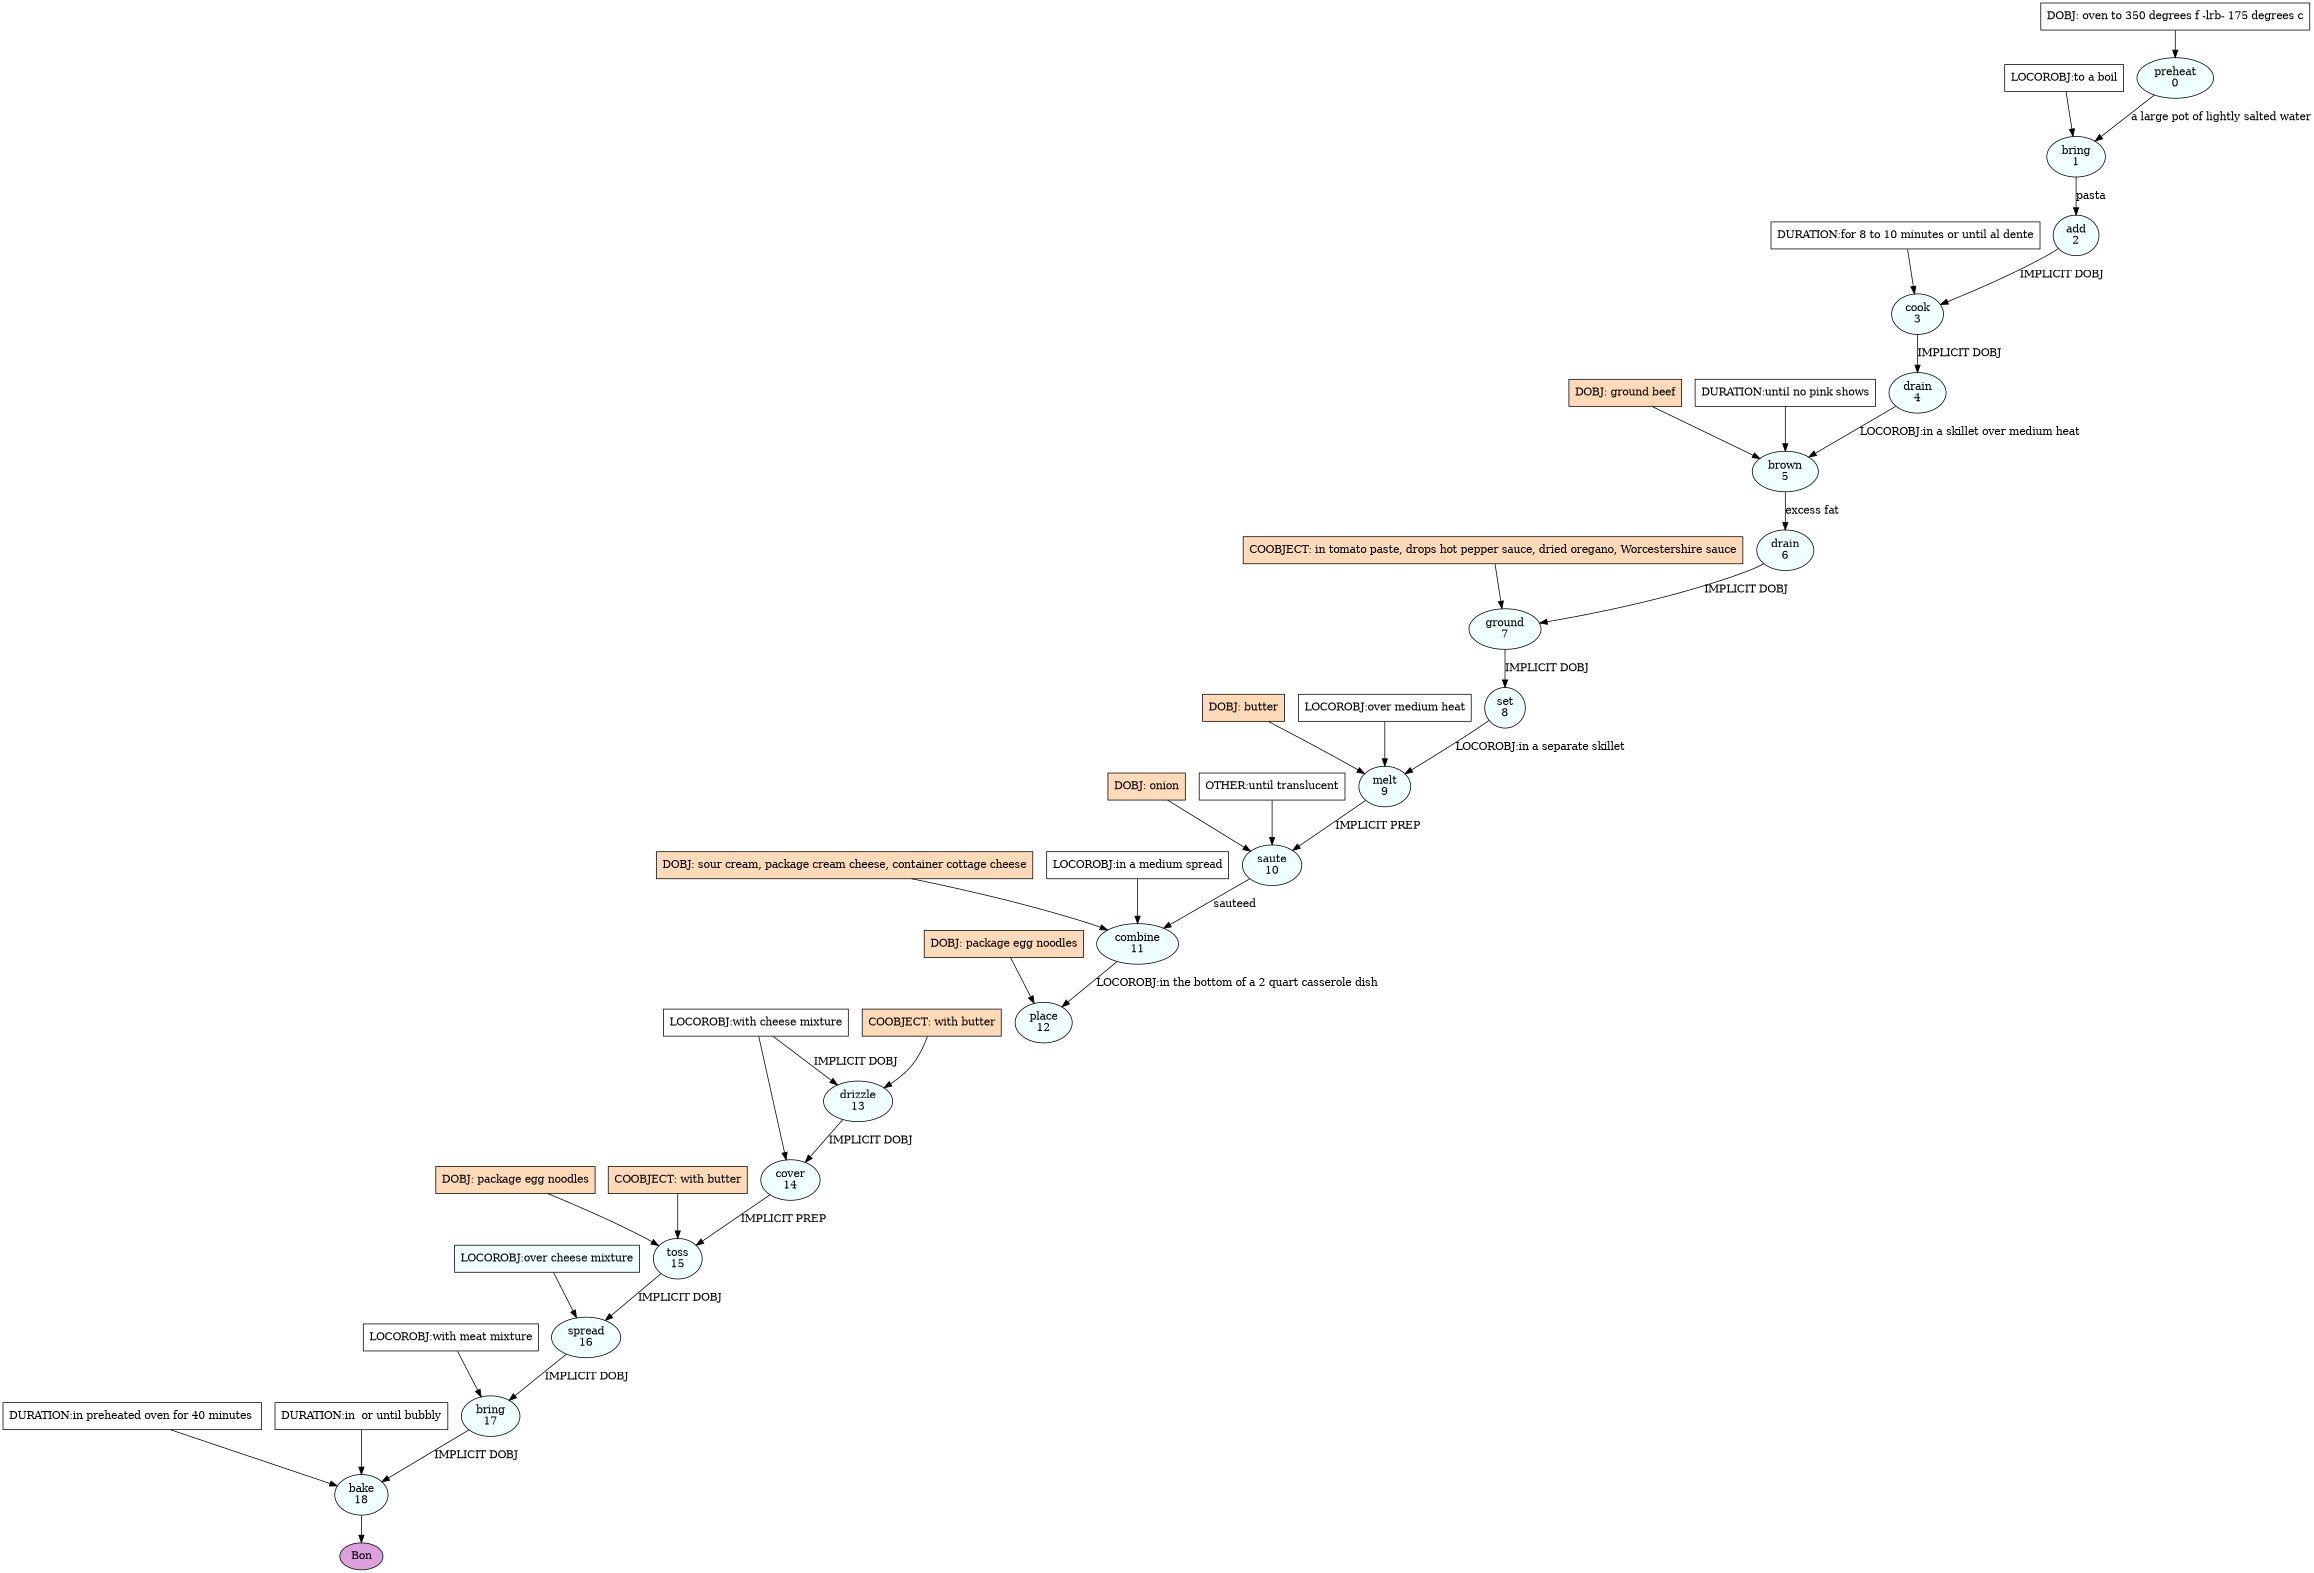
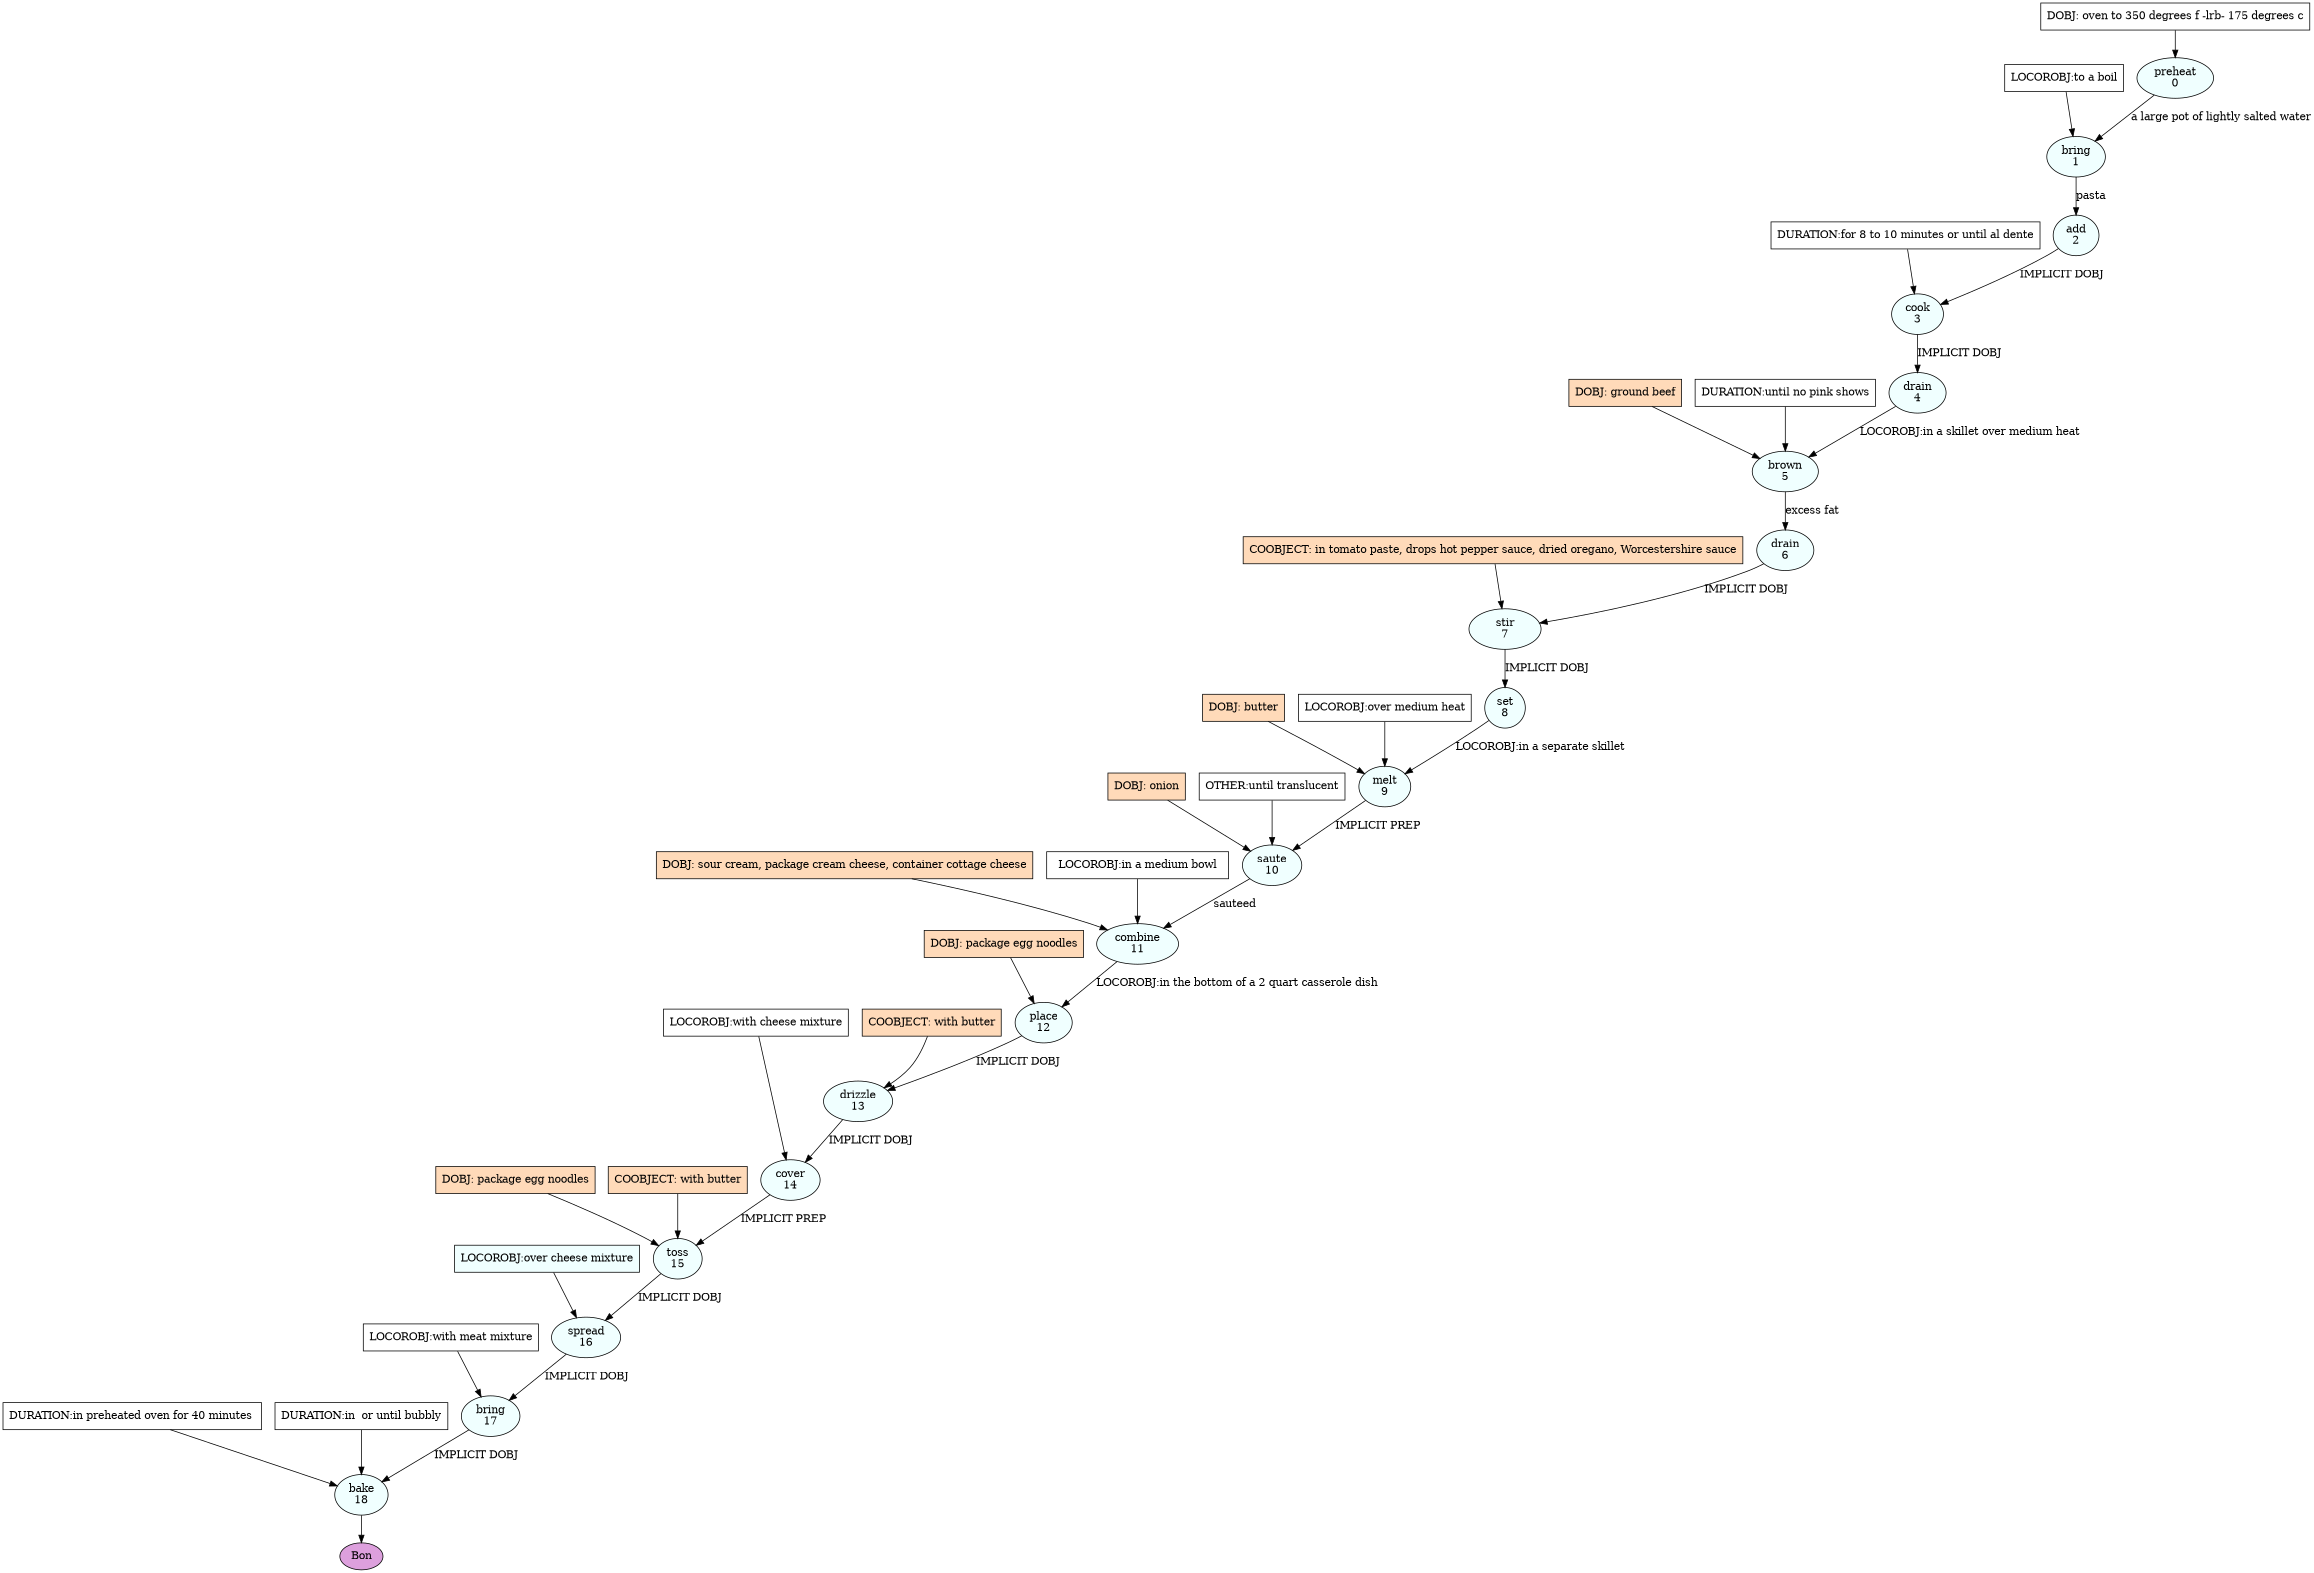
node "ground 7": label "ground 7" -> "stir 7"
node "LOCOROBJ:in a medium spread": label "LOCOROBJ:in a medium spread" -> "LOCOROBJ:in a medium bowl"
edge "LOCOROBJ:with cheese mixture" -> "drizzle 13": now "place 12" -> "drizzle 13"
